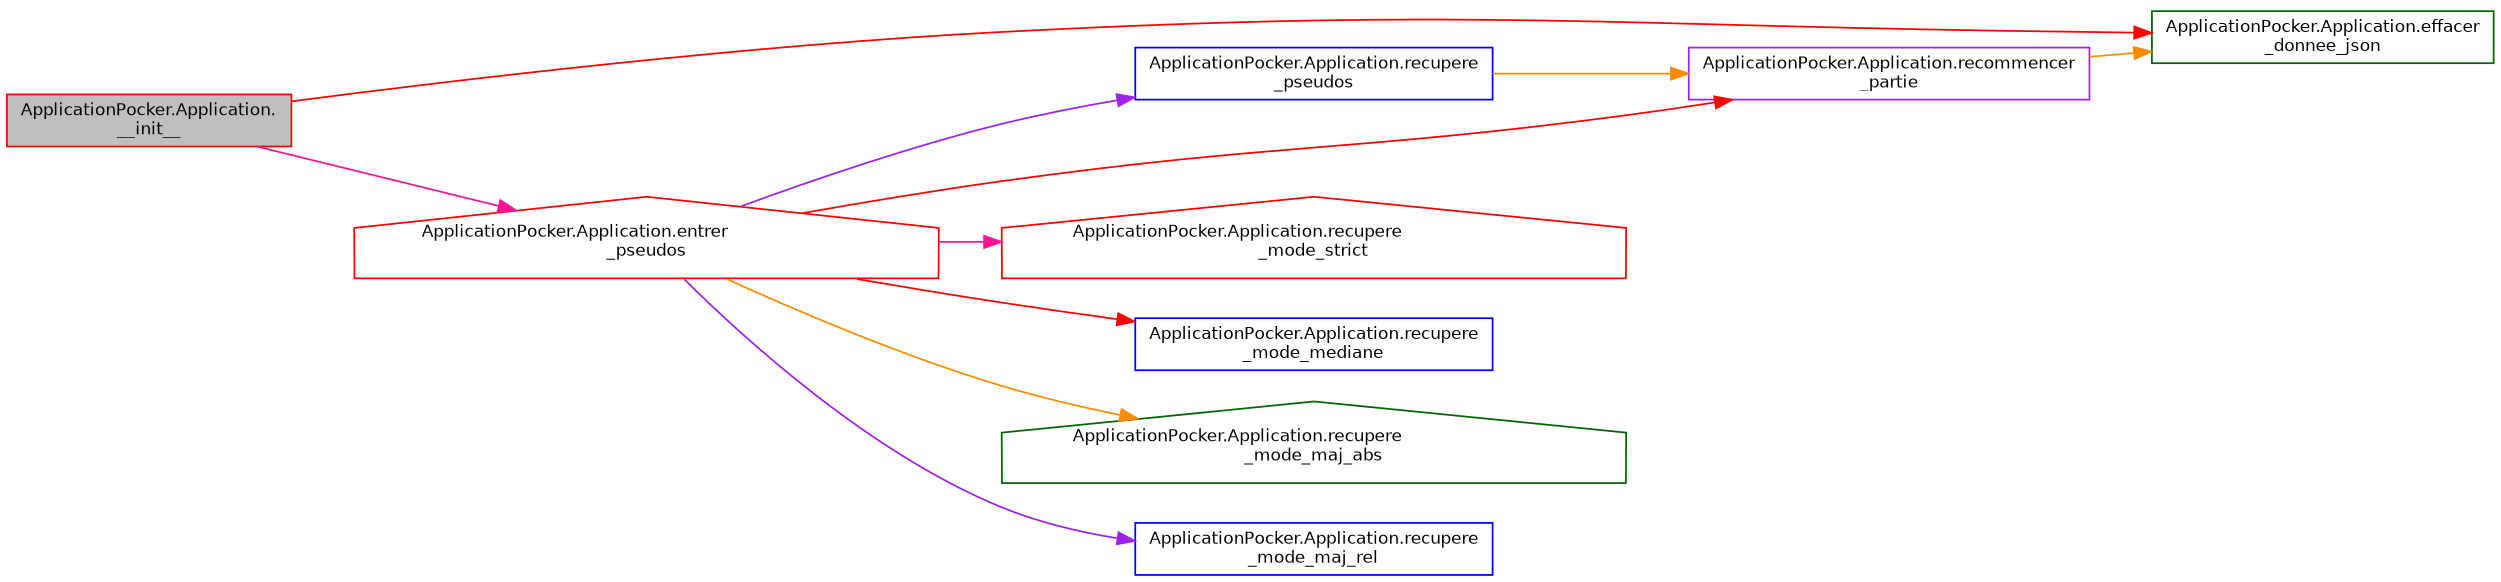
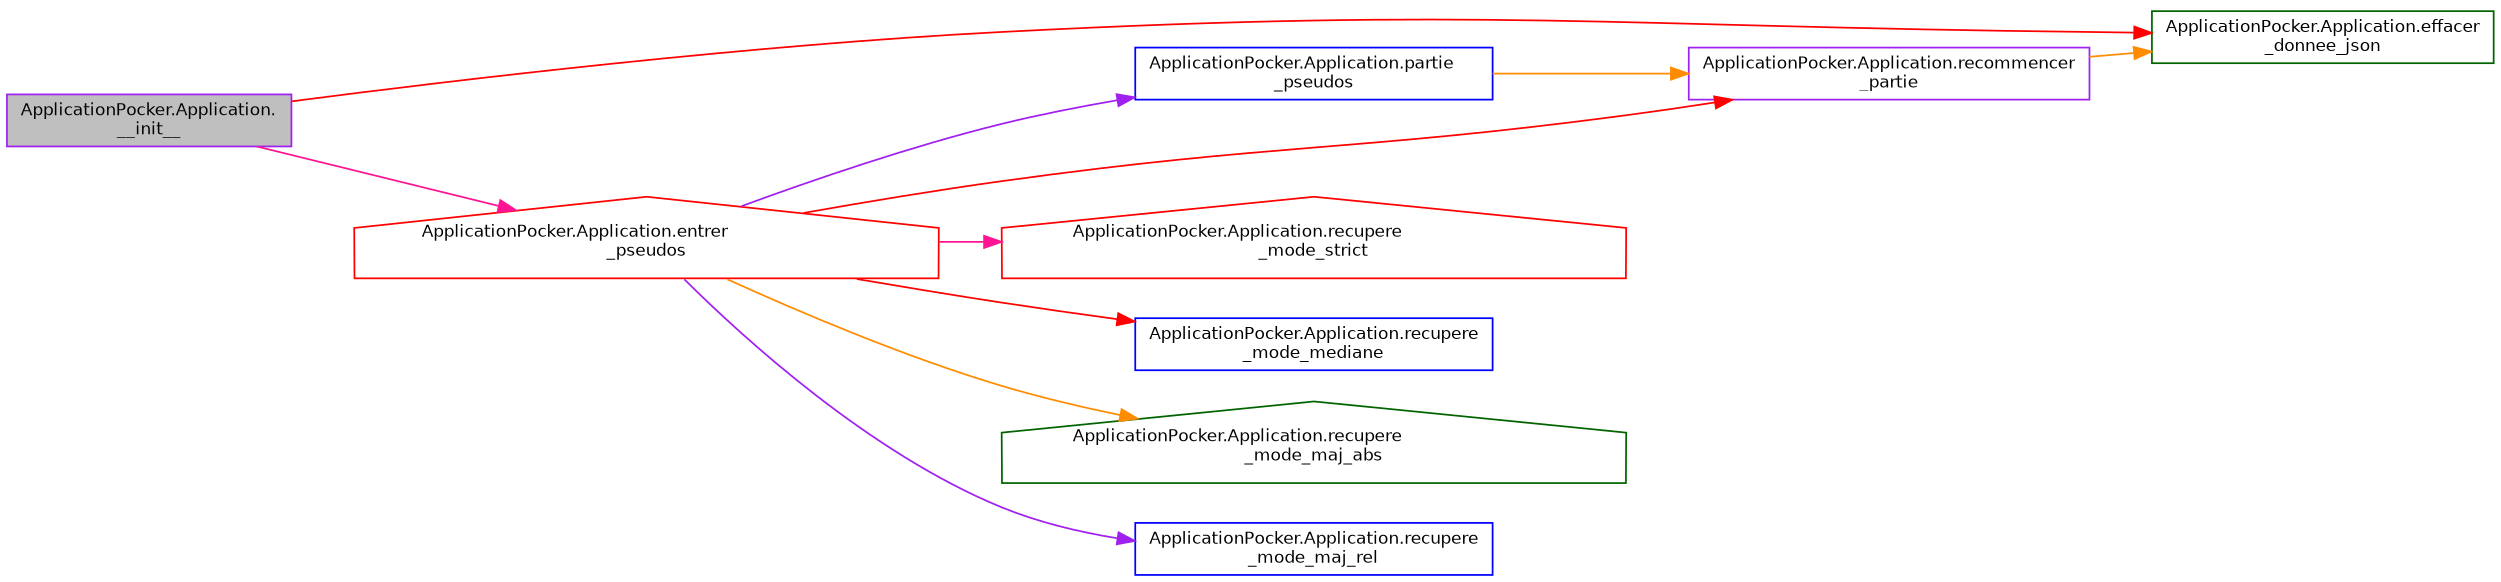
node "ApplicationPocker.Application.recupere _pseudos": label "ApplicationPocker.Application.recupere _pseudos" -> "ApplicationPocker.Application.partie _pseudos"
node "ApplicationPocker.Application. __init__": color red -> purple
